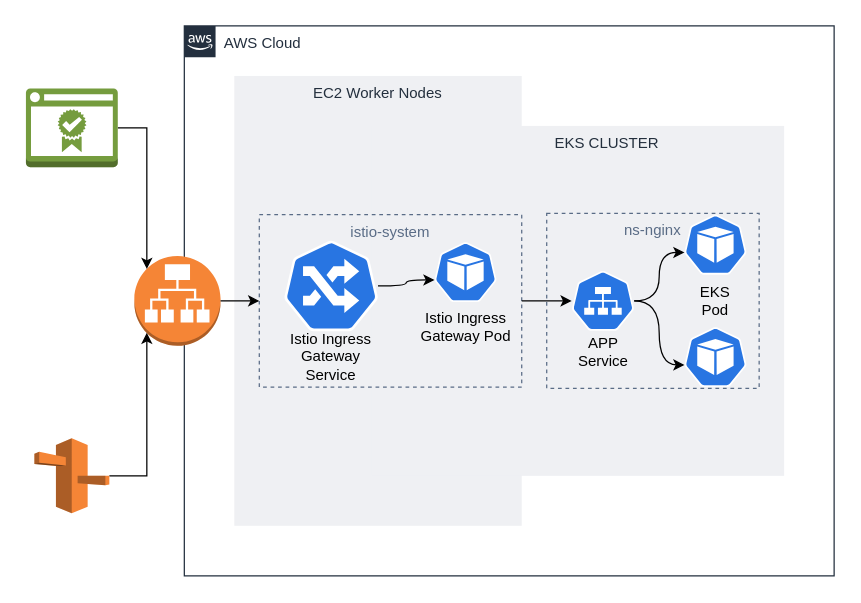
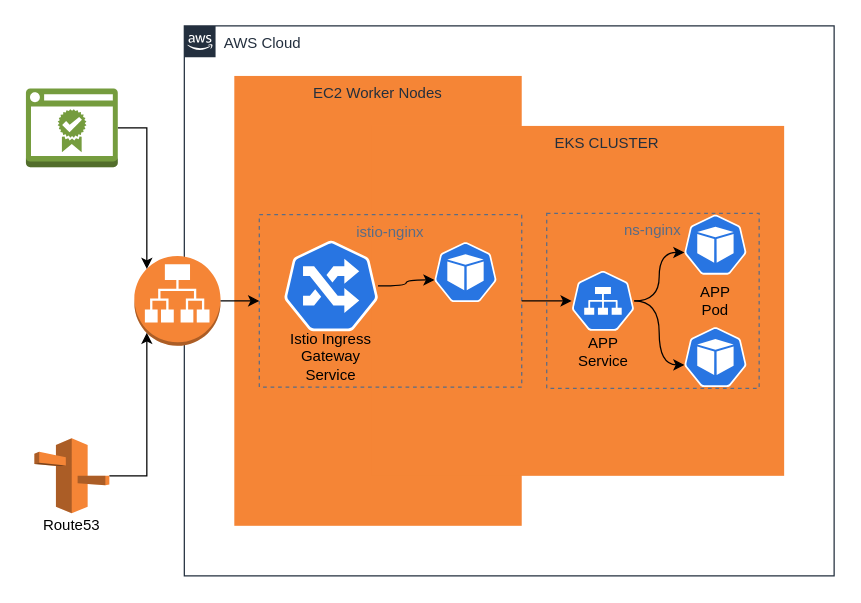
node "EC2 Worker Nodes": fillcolor #eff0f3 -> #f58536
node "EKS CLUSTER": fillcolor #eff0f3 -> #f58536
node "istio-system": label "istio-system" -> "istio-nginx"
node "EKS Pod": label "EKS Pod" -> "APP Pod"
node "Istio Ingress Gateway Pod": removed
node "Route53": added
